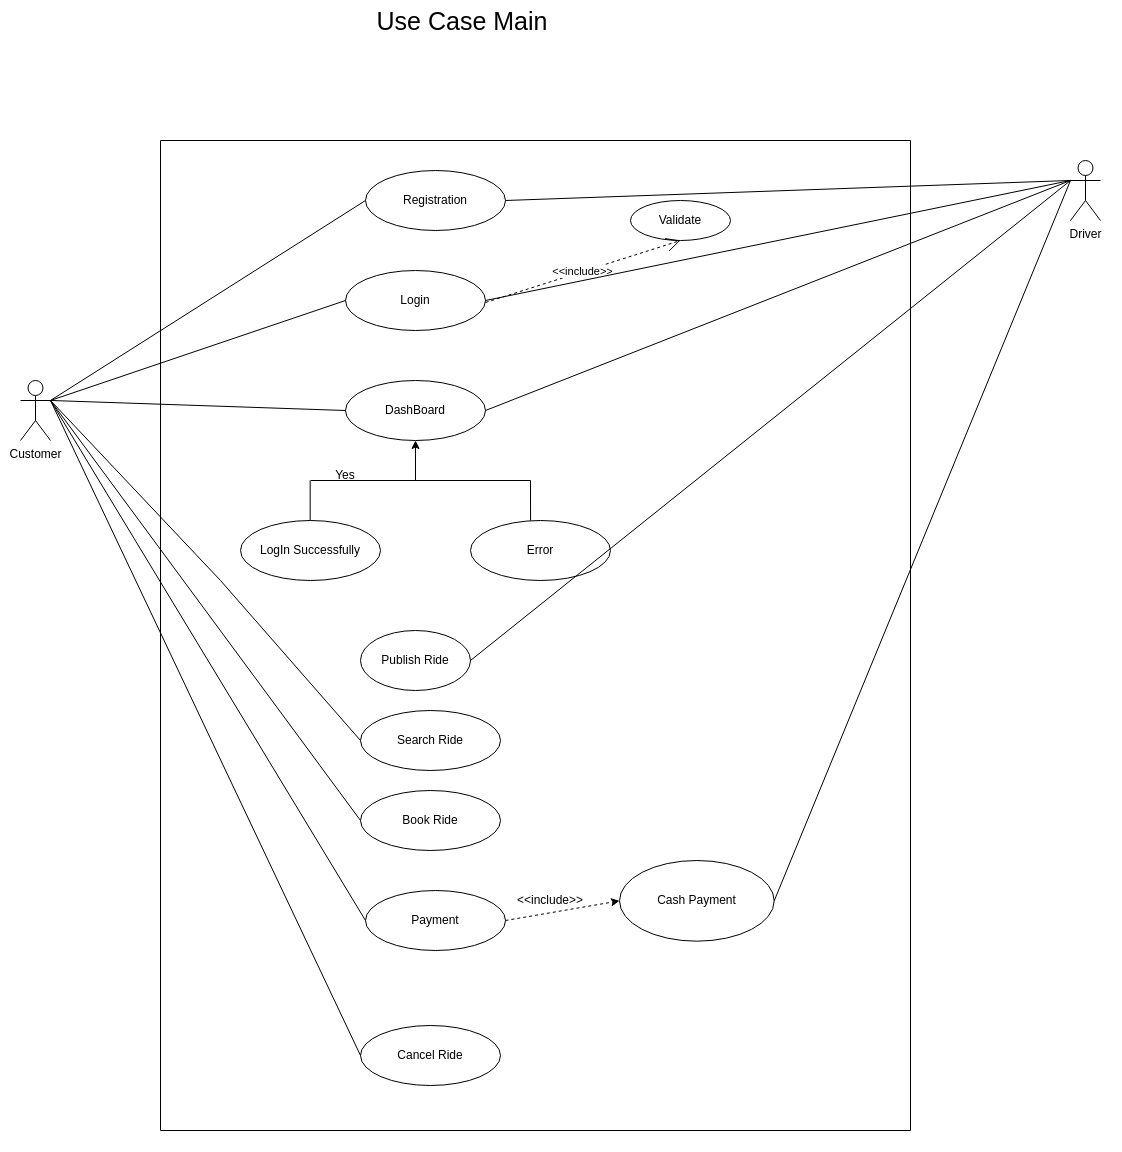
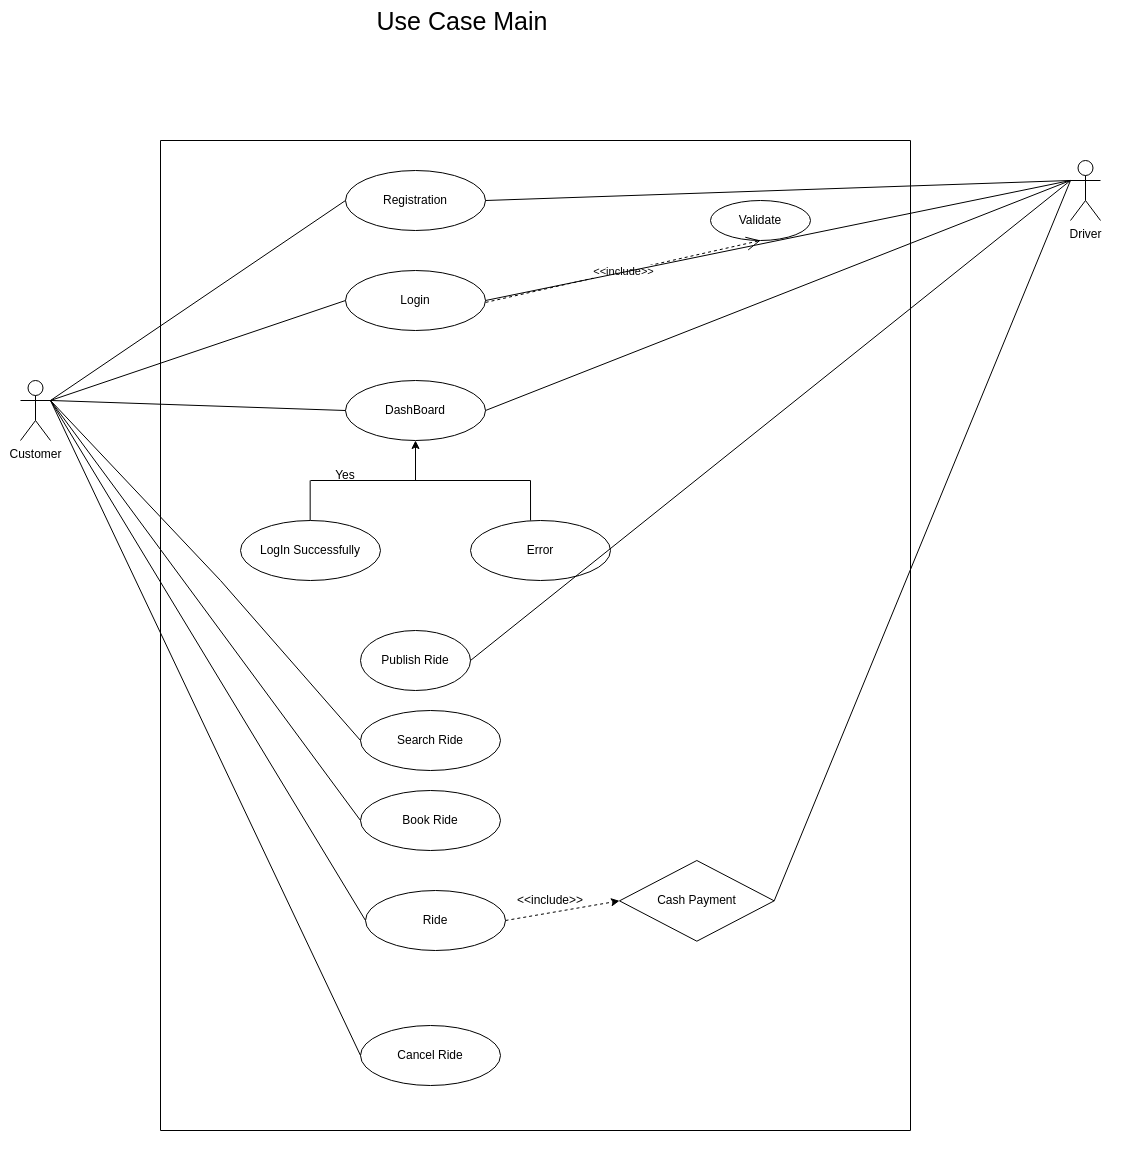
node "Registration": moved (436, 201) -> (416, 201)
node "Validate": moved (681, 221) -> (761, 221)
node "Cash Payment": shape ellipse -> diamond
node "Payment": label "Payment" -> "Ride"
